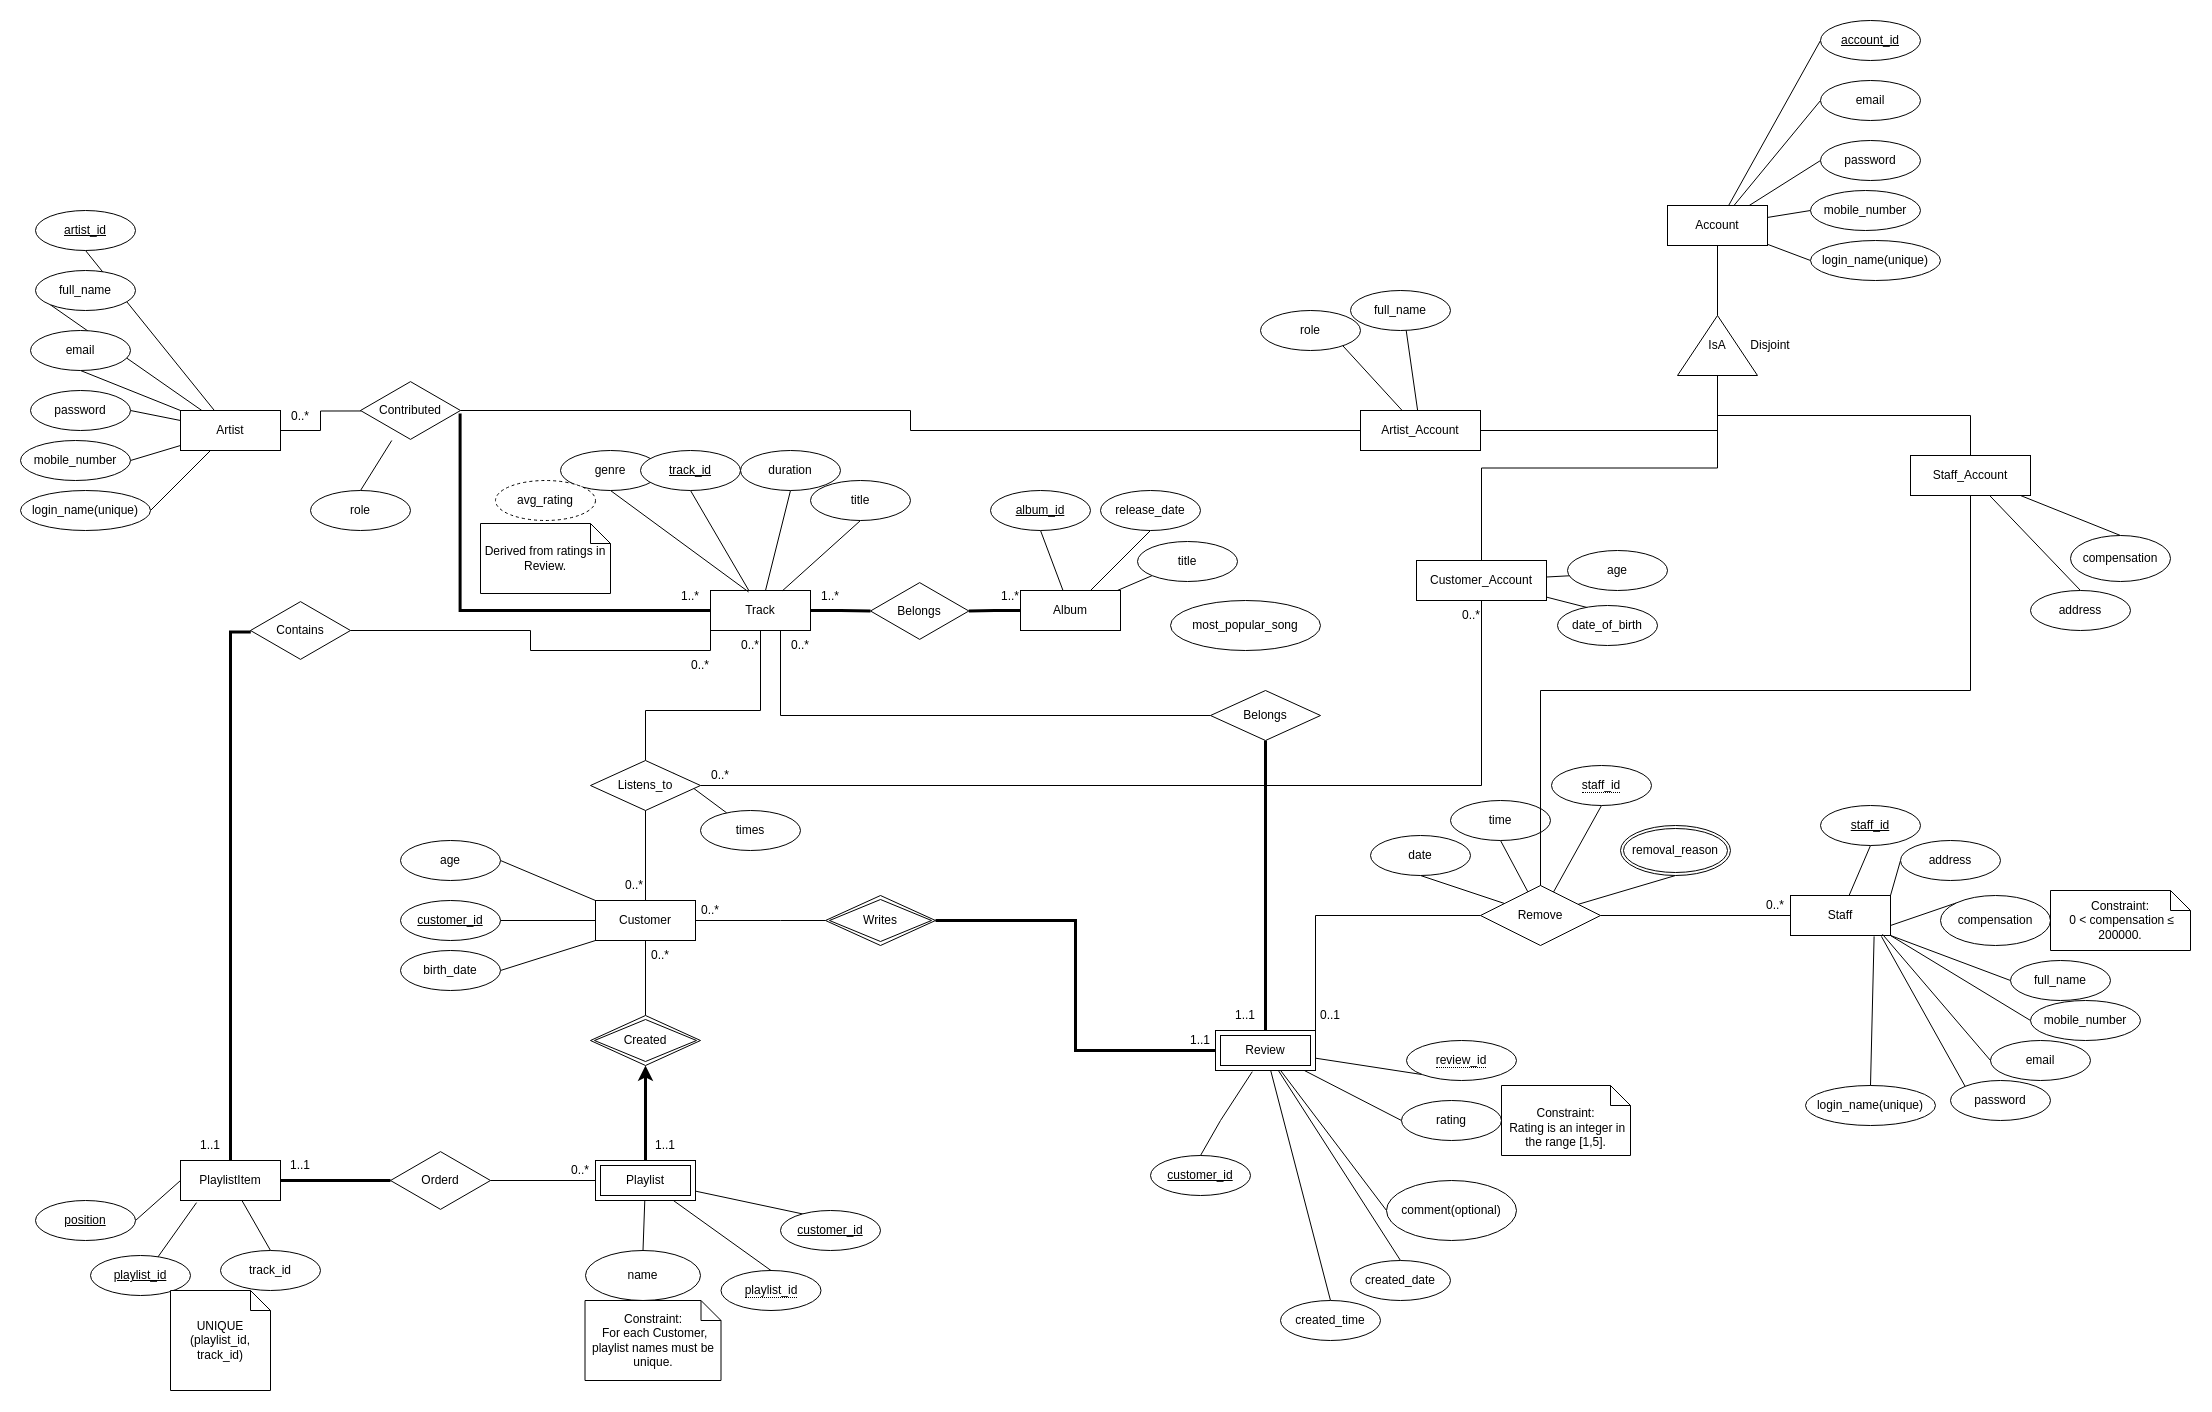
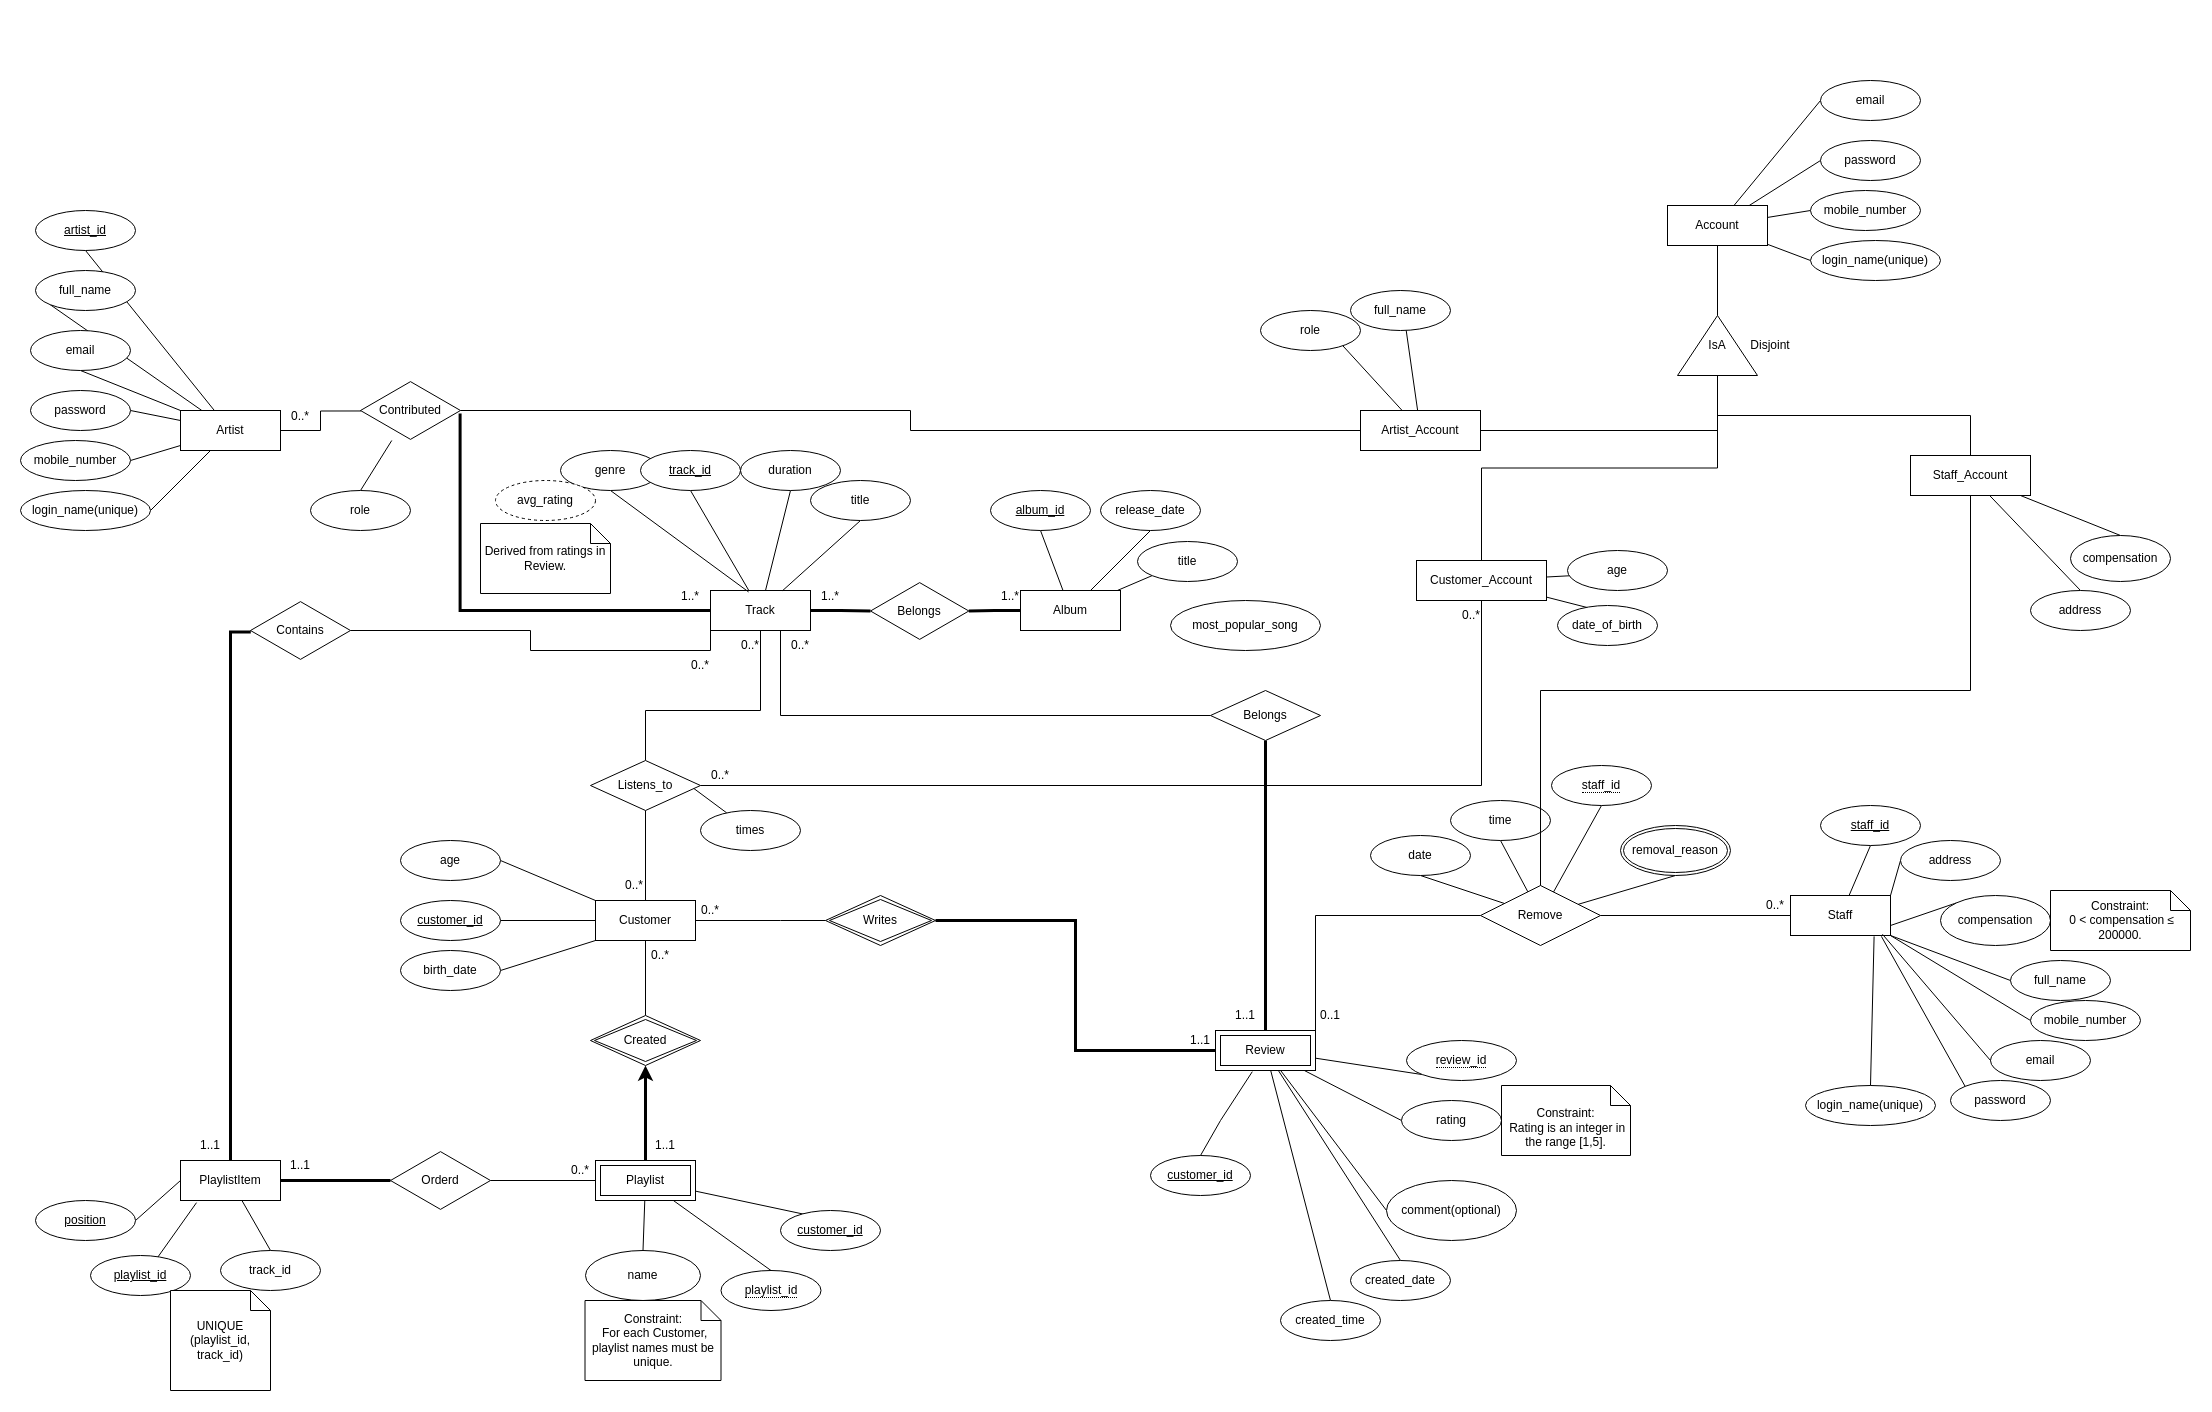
node "account_id": removed
edge "account_id" -- "Account": removed
